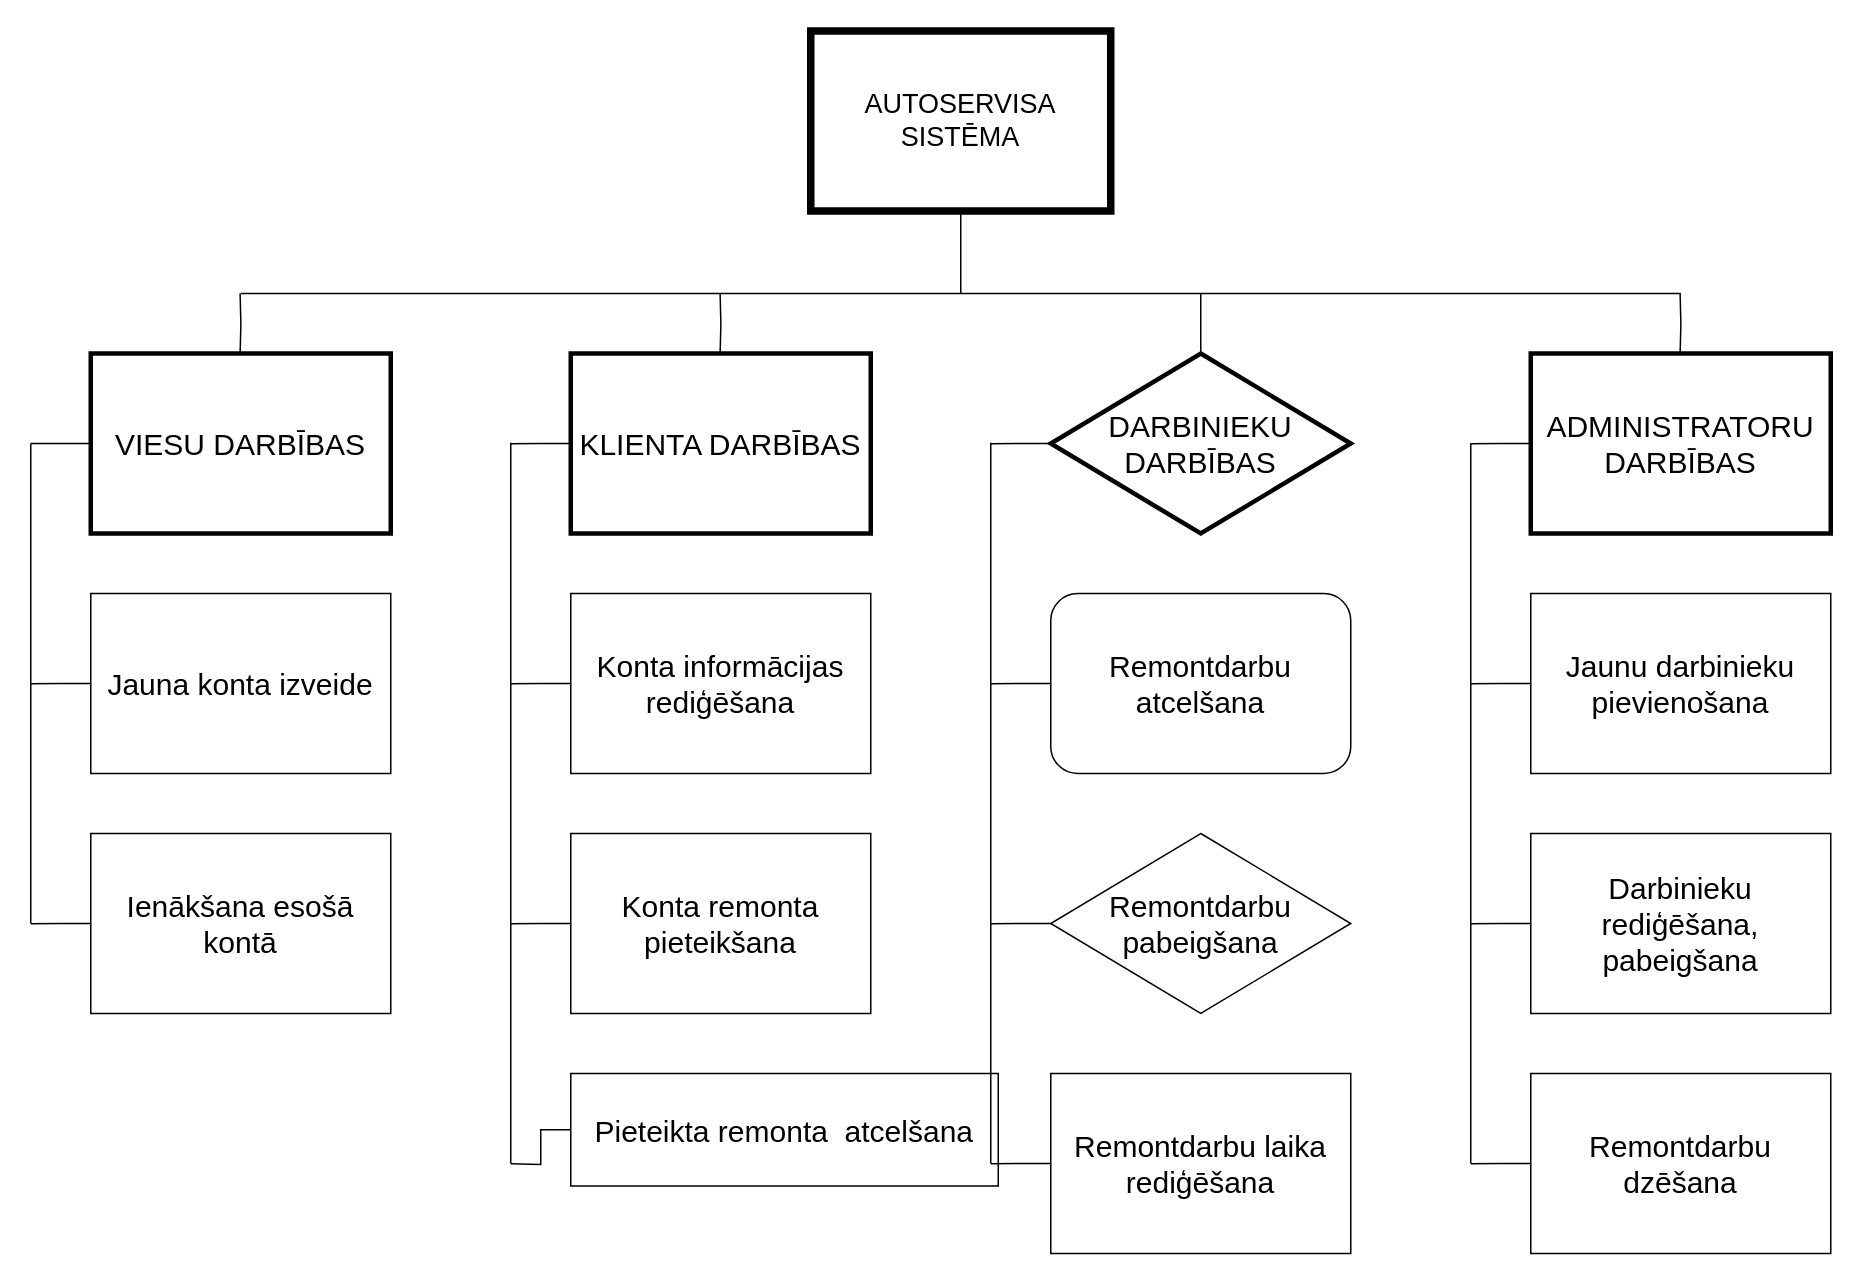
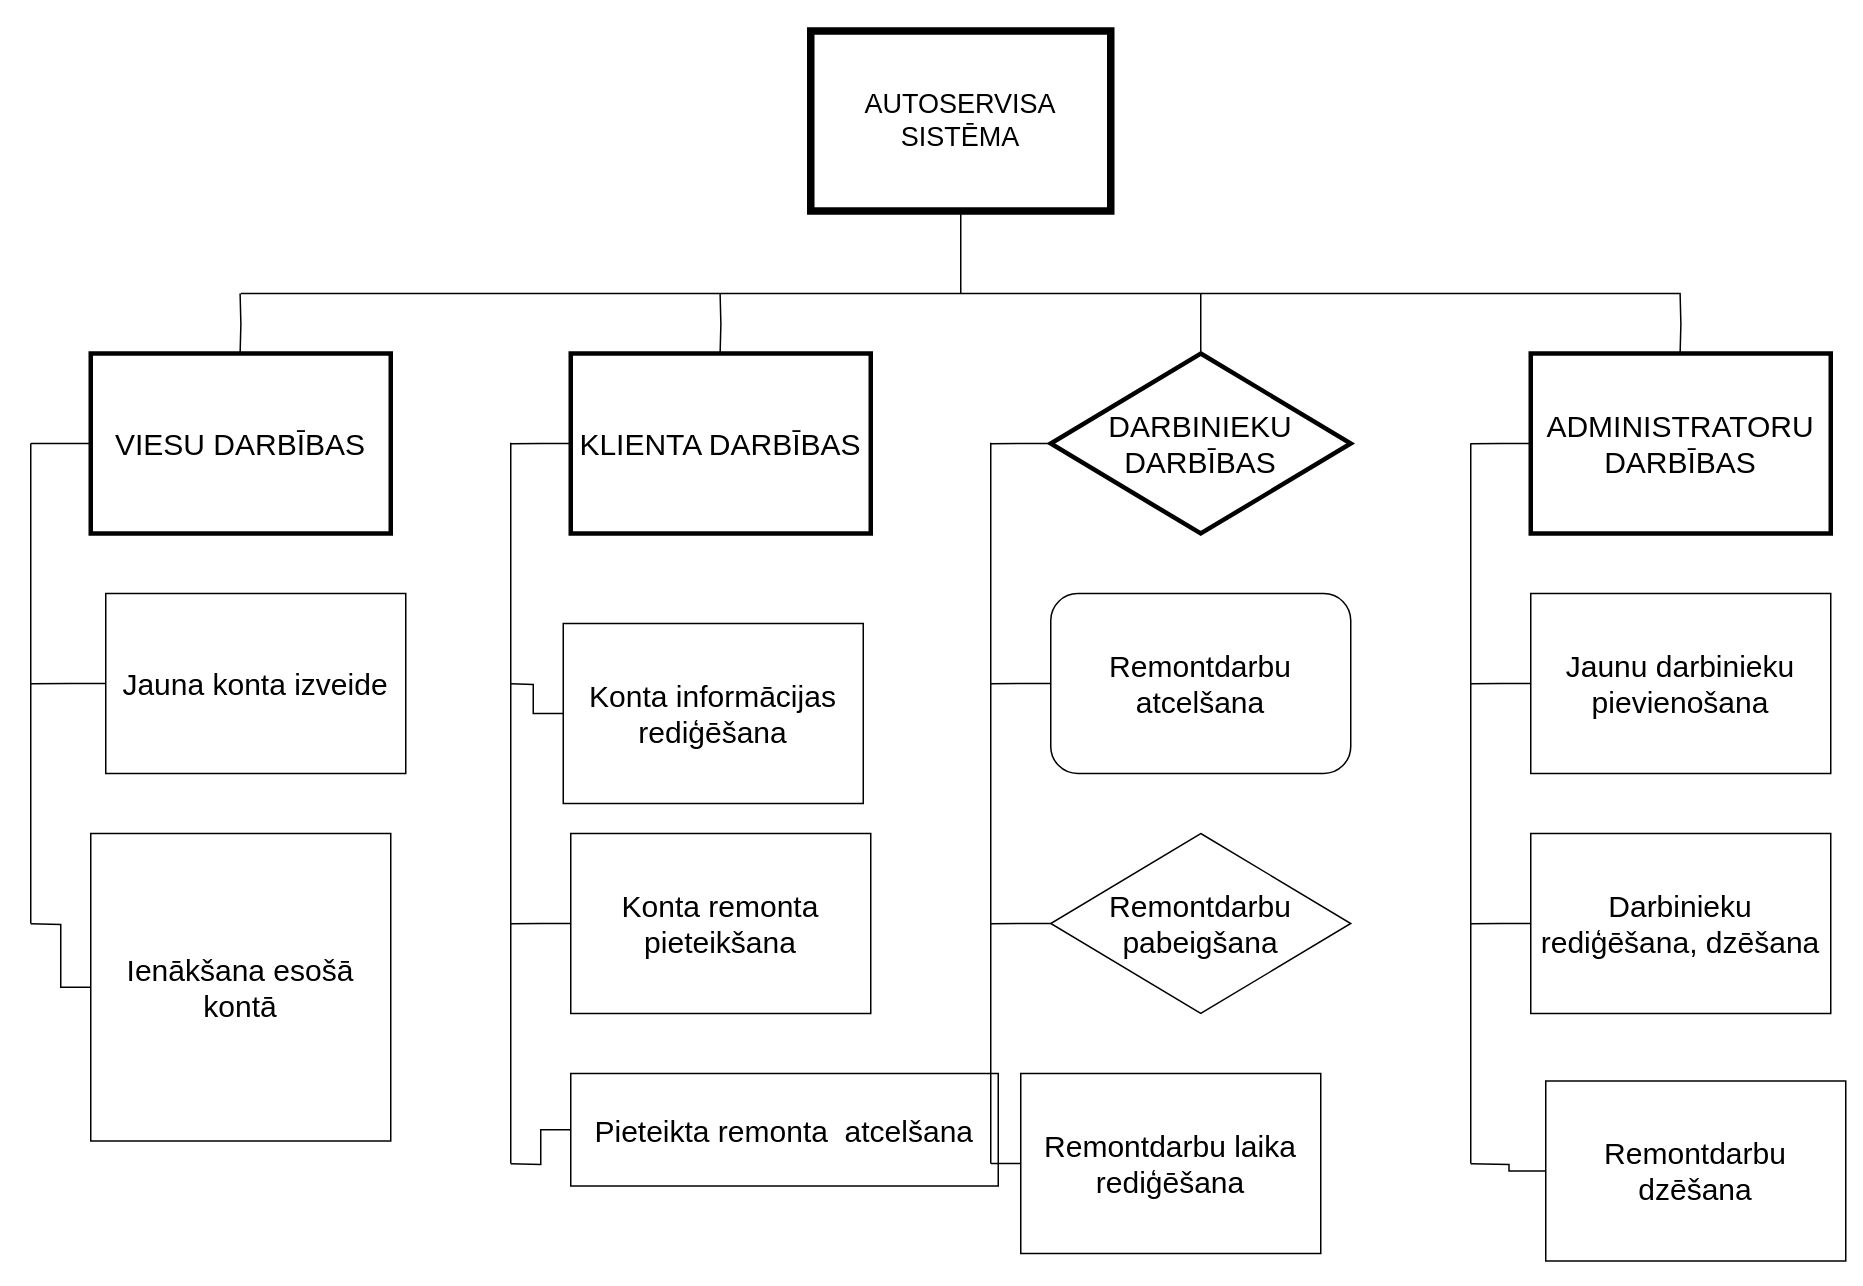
node "Jauna konta izveide": moved (241, 683) -> (256, 683)
node "Konta informācijas rediģēšana": moved (721, 683) -> (713, 713)
node "Ienākšana esošā kontā": size 300x180 -> 300x308
node "Darbinieku rediģēšana, pabeigšana": label "Darbinieku rediģēšana, pabeigšana" -> "Darbinieku rediģēšana, dzēšana"
node "Remontdarbu laika rediģēšana": moved (1201, 1163) -> (1171, 1163)
node "Remontdarbu dzēšana": moved (1681, 1163) -> (1696, 1171)
